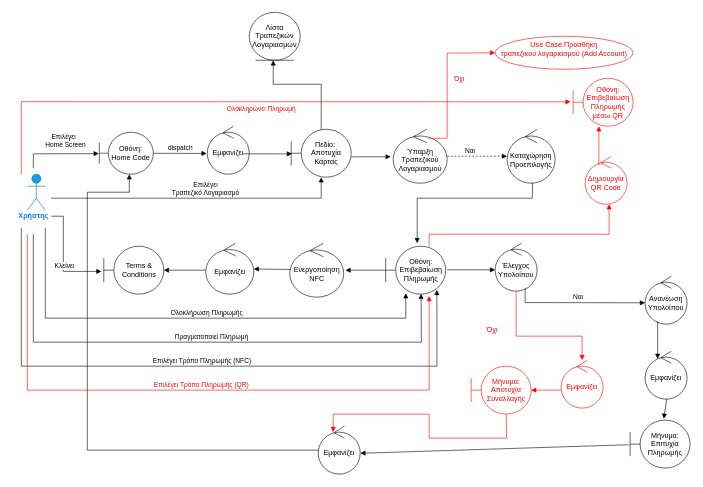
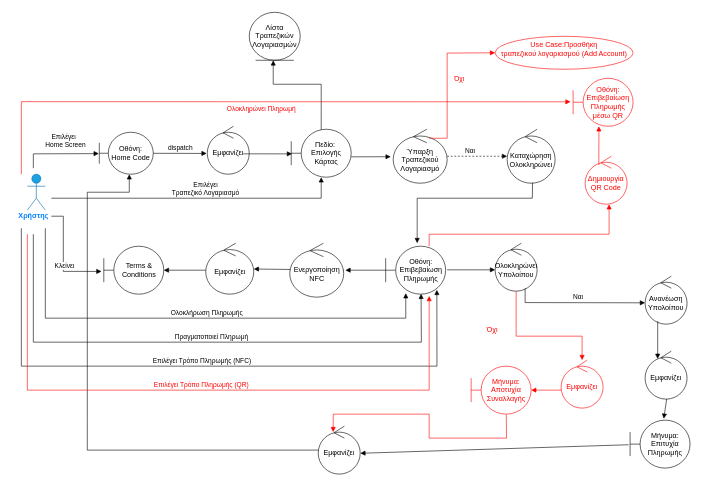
node "Πεδίο: Αποτυχία Κάρτας": label "Πεδίο: Αποτυχία Κάρτας" -> "Πεδίο: Επιλογής Κάρτας"
node "Ύπαρξη Τραπεζικού Λογαριασμού": label "Ύπαρξη Τραπεζικού Λογαριασμού" -> "Ύπαρξη Τραπεζικού Λογαριασμό"
node "Καταχώρηση Προεπιλογής": label "Καταχώρηση Προεπιλογής" -> "Καταχώρηση Ολοκληρώνει"
node "Έλεγχος Υπολοίπου": label "Έλεγχος Υπολοίπου" -> "Ολοκληρώνει Υπολοίπου"
